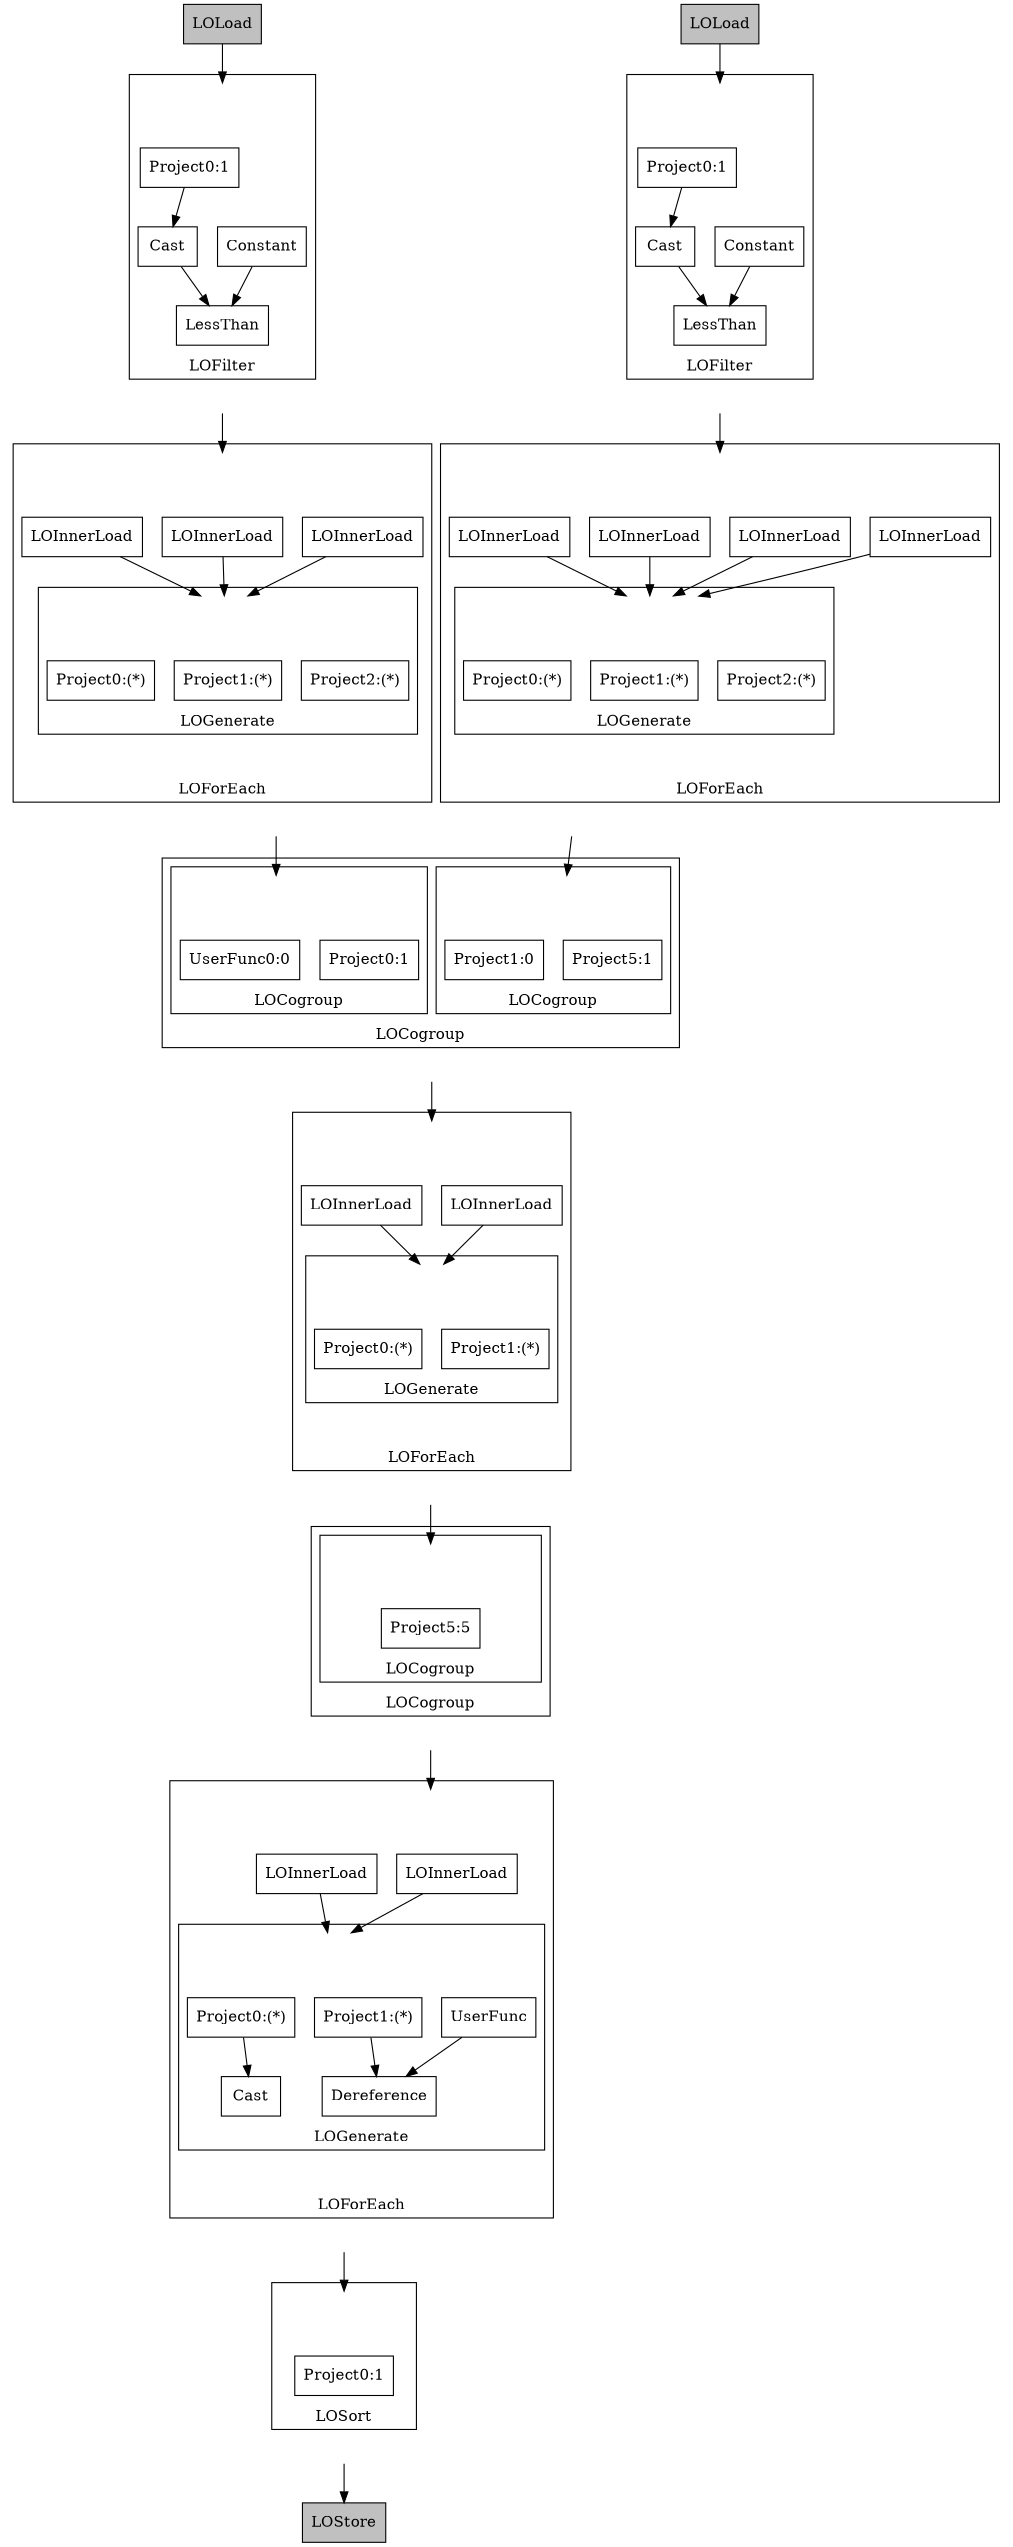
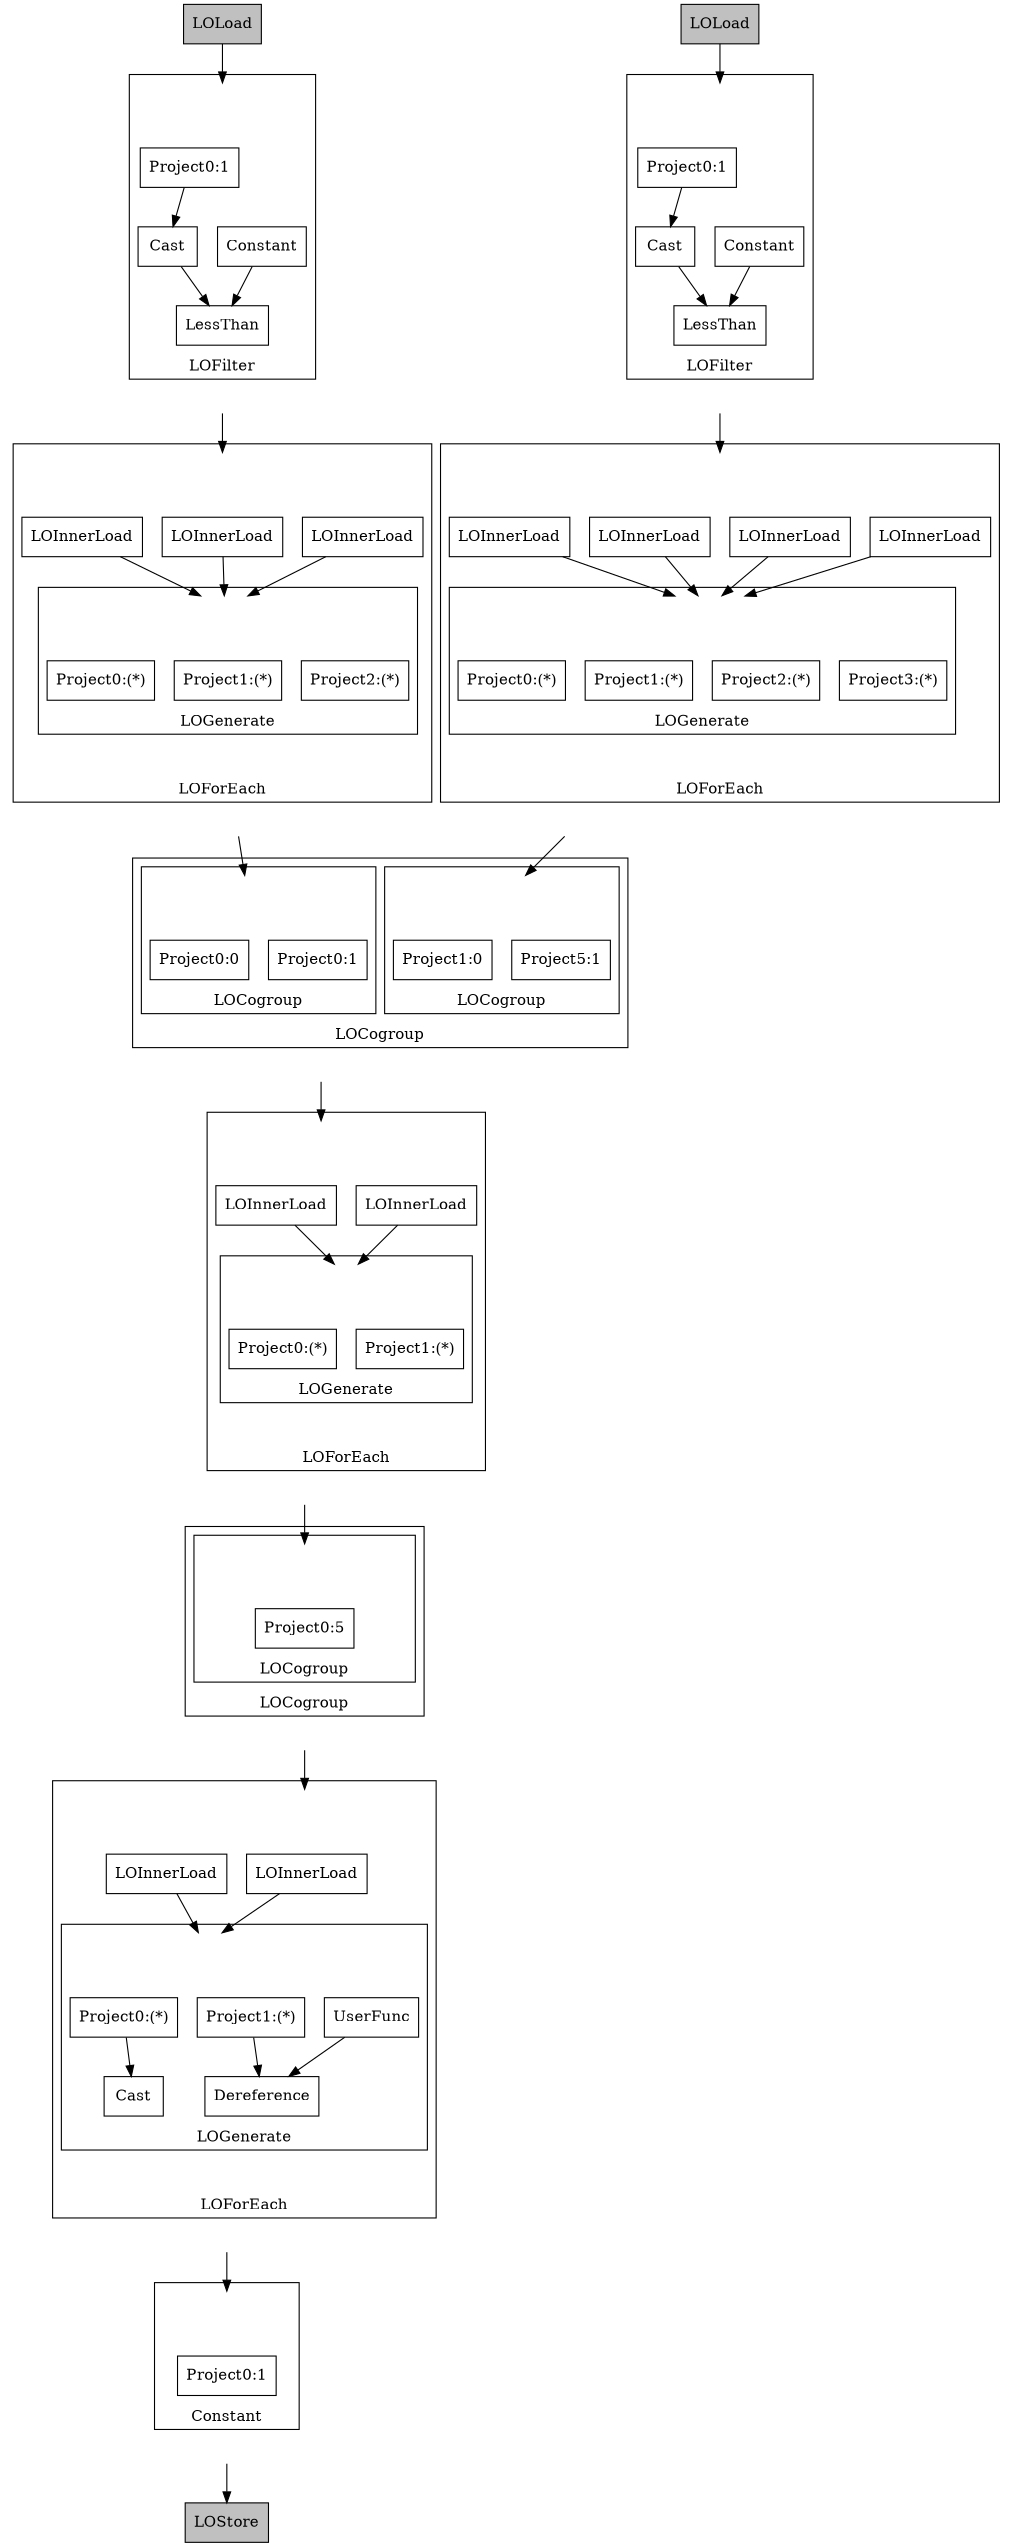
node "Project3:(*)": added
node "UserFunc0:0": label "UserFunc0:0" -> "Project0:0"
node "Project5:5": label "Project5:5" -> "Project0:5"
cluster "LOSort": label "LOSort" -> "Constant"
